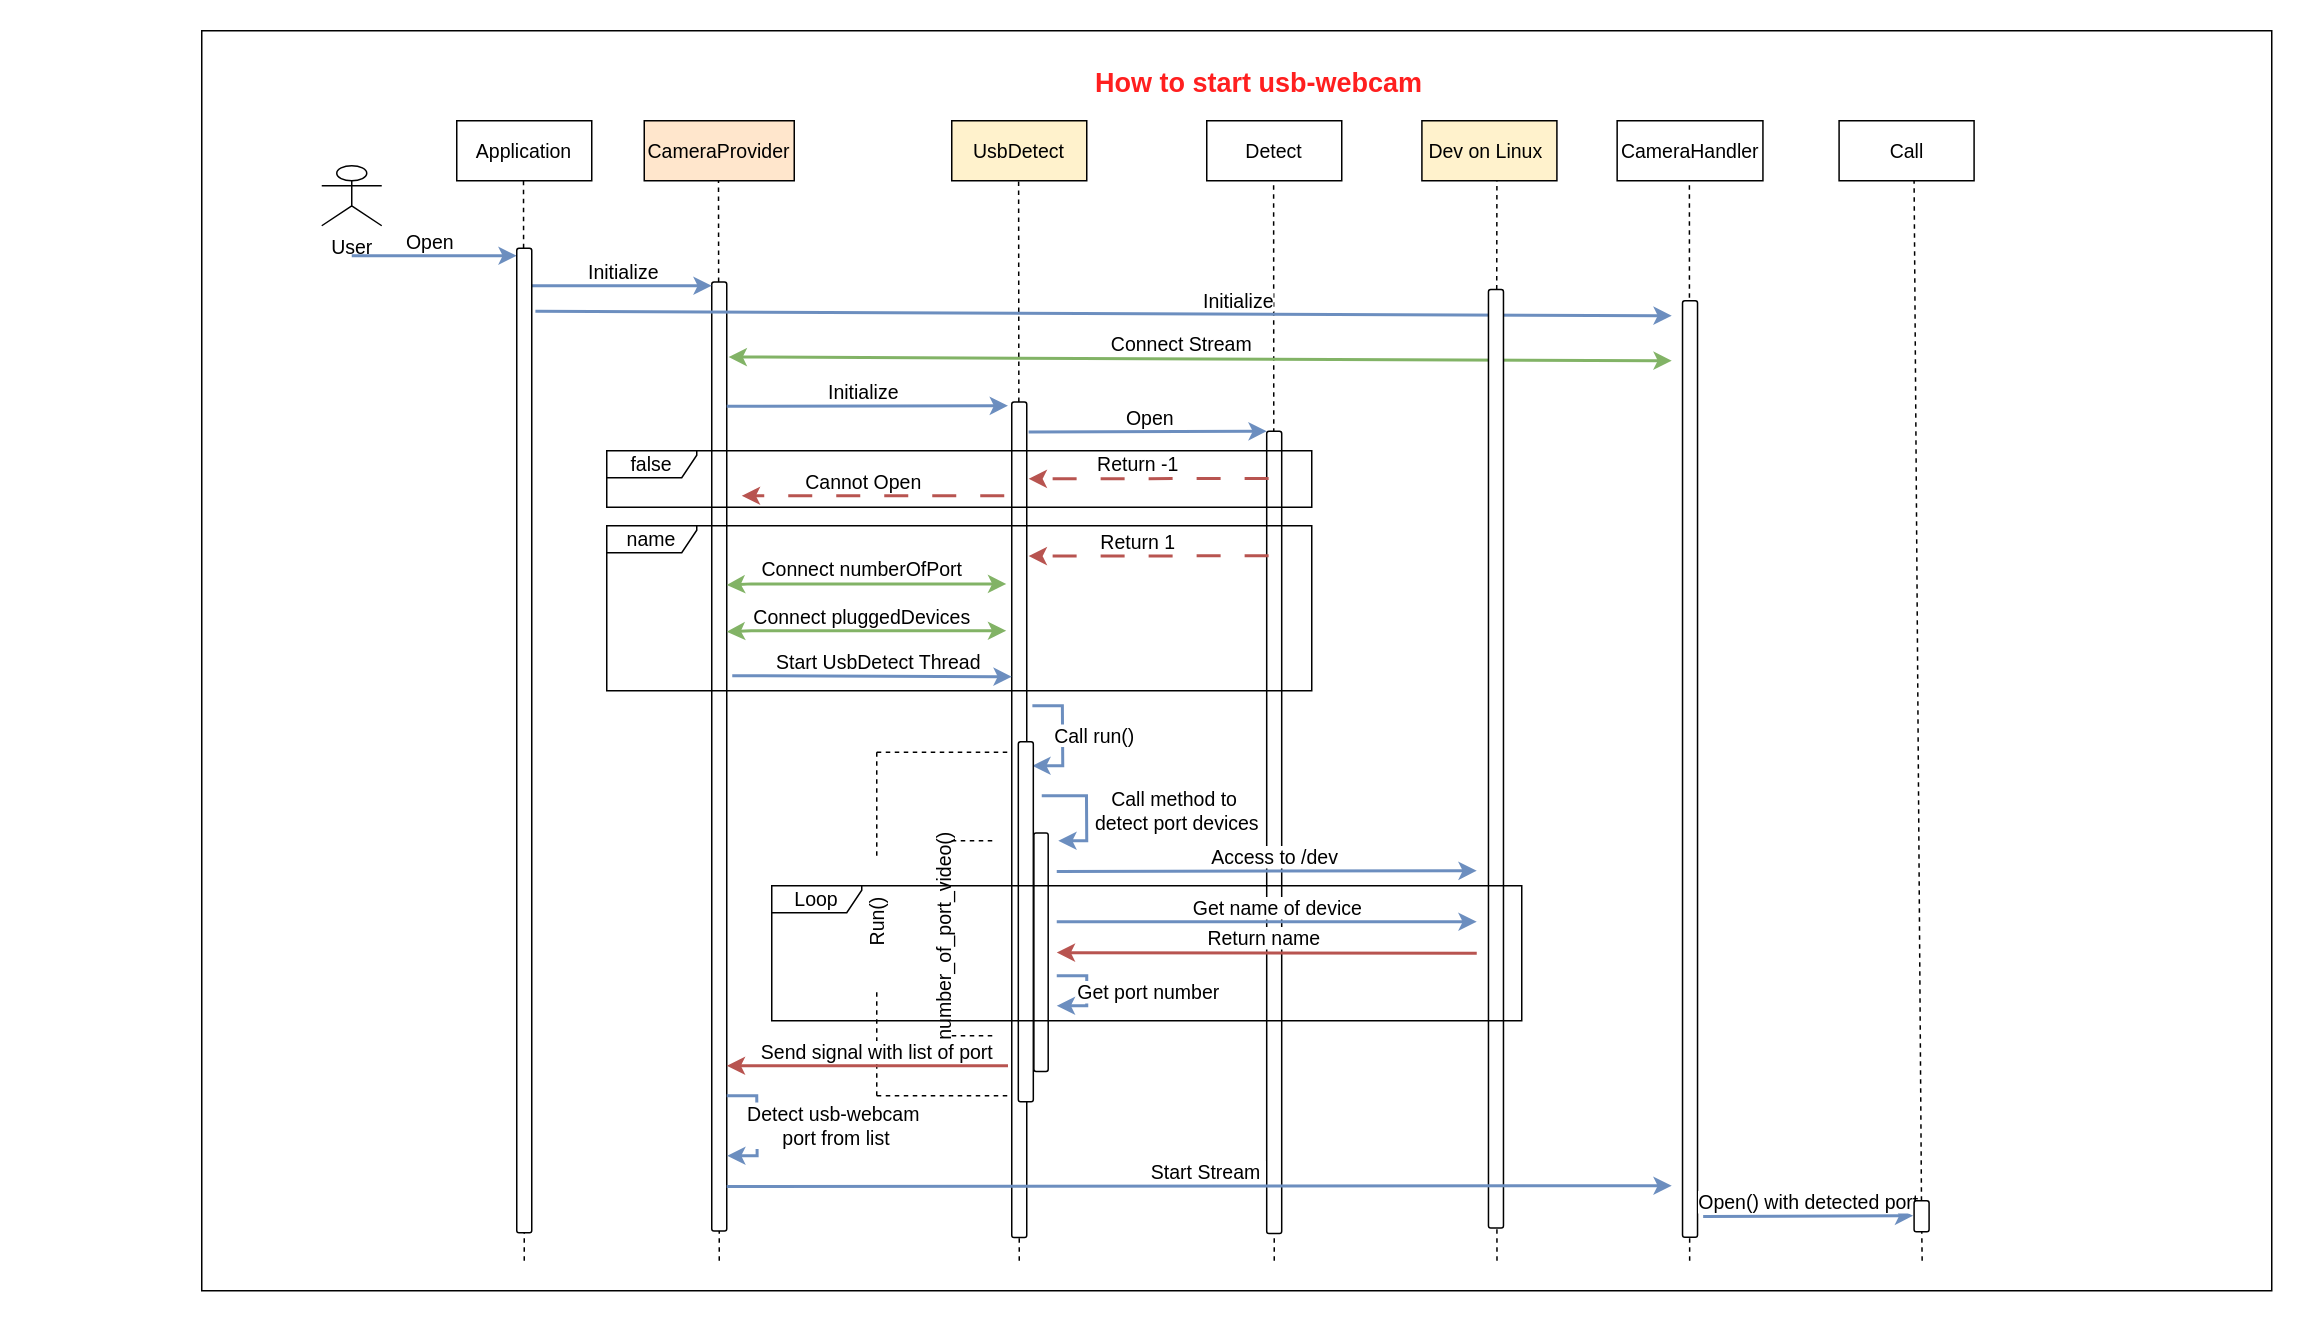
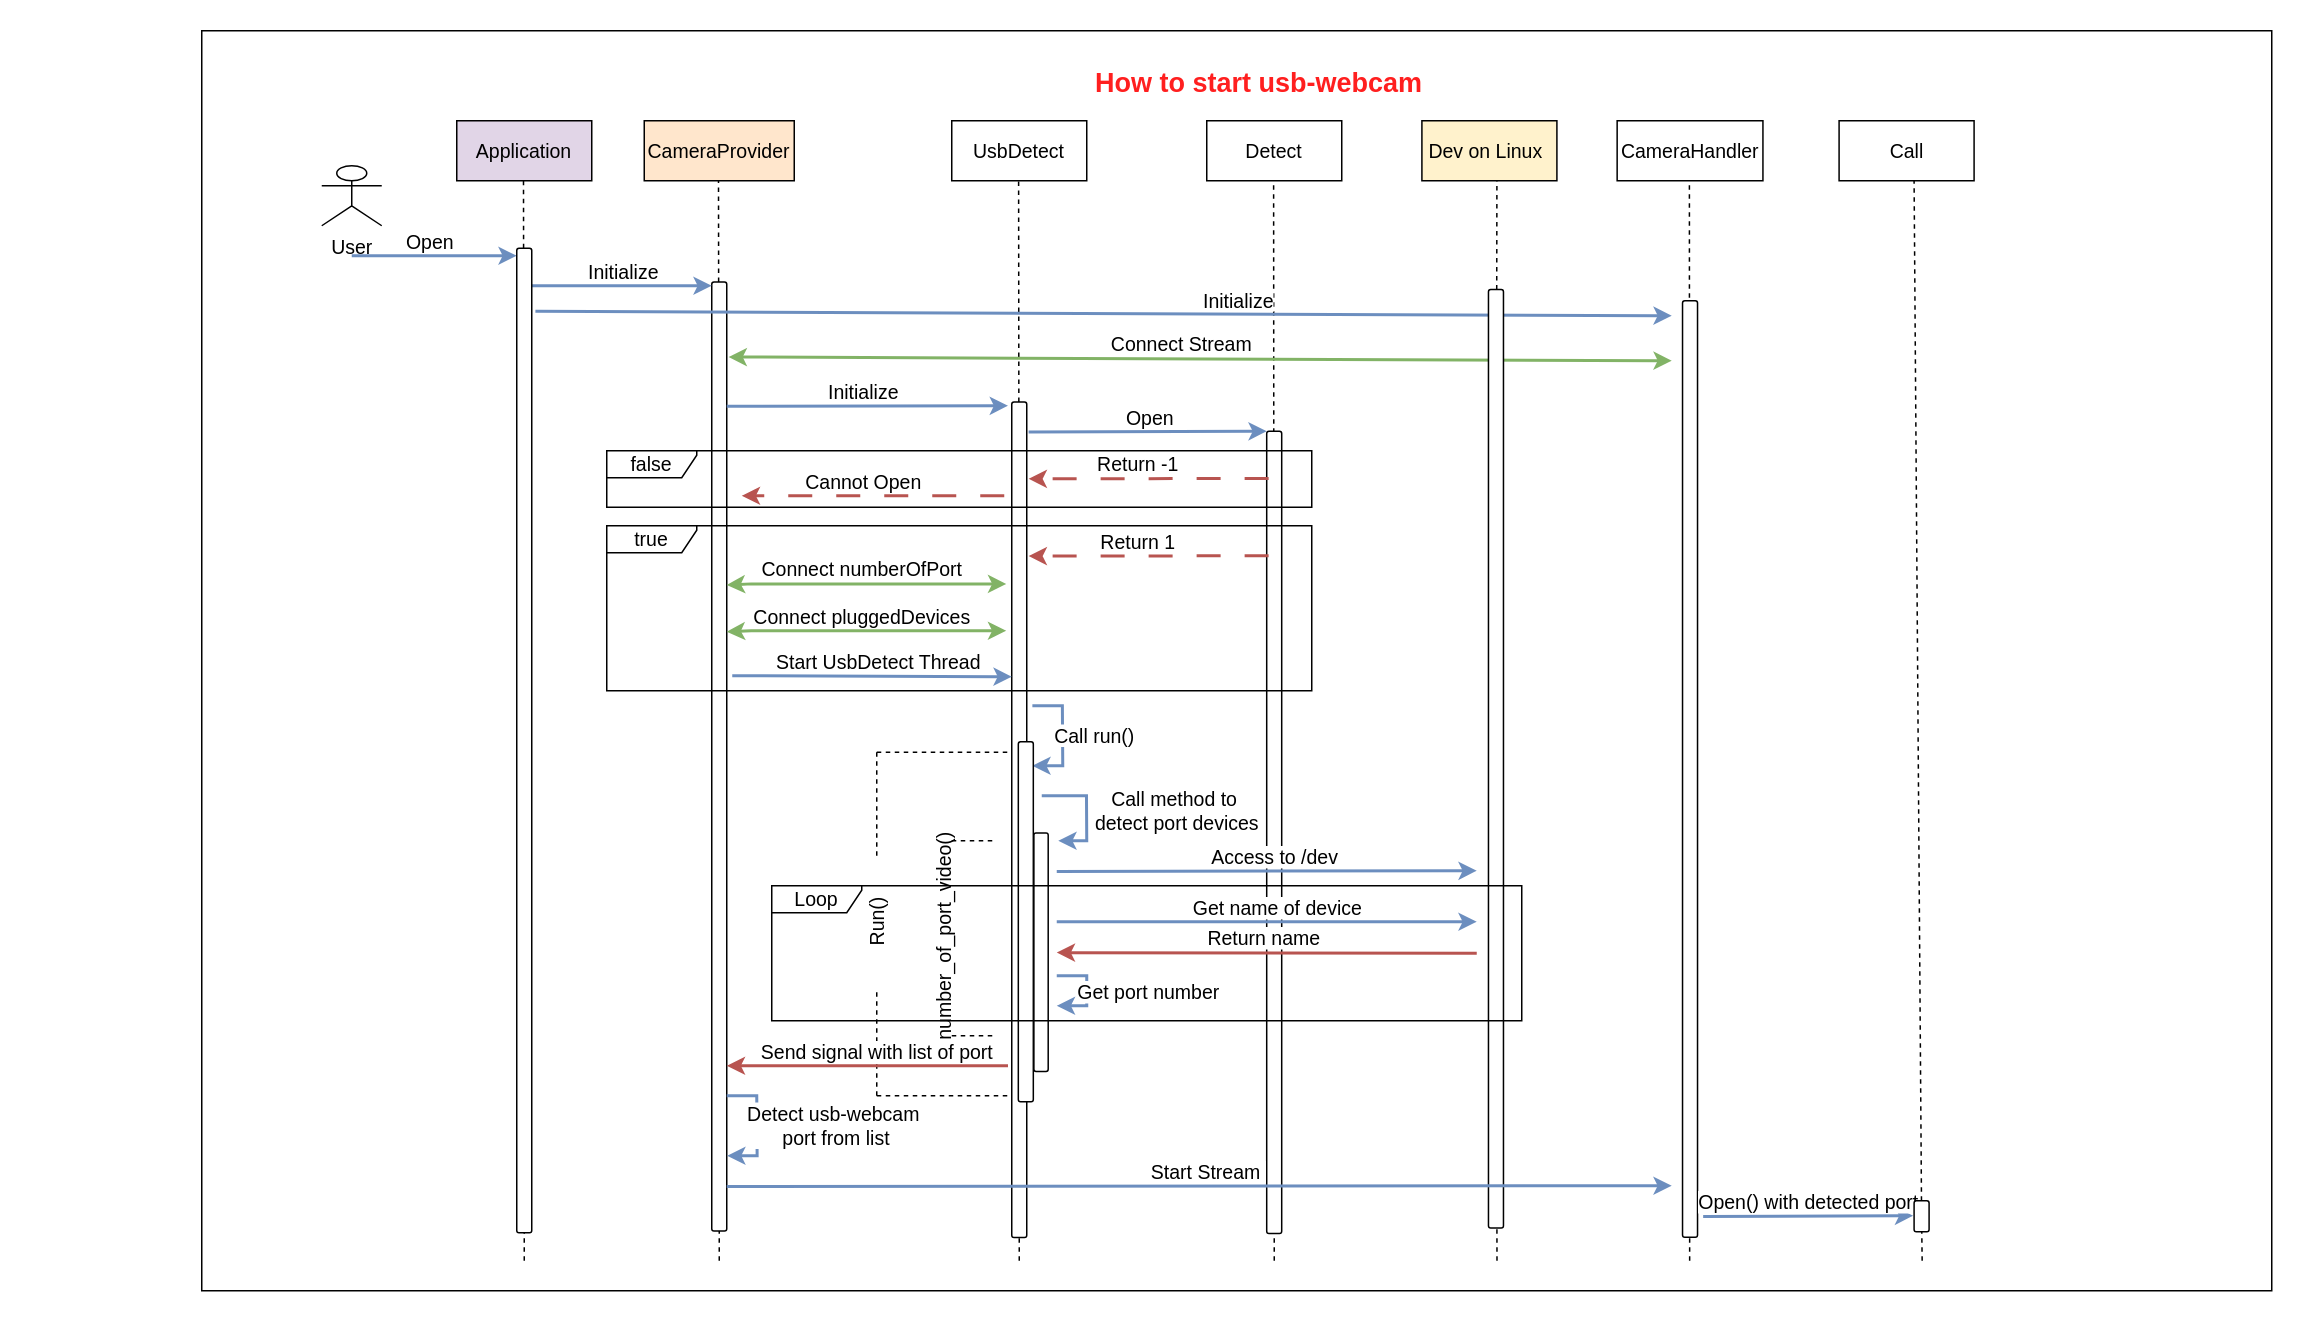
node "Application": fillcolor #ffffff -> #e1d5e7
node "UsbDetect": fillcolor #fff2cc -> #ffffff
node "name": label "name" -> "true"
